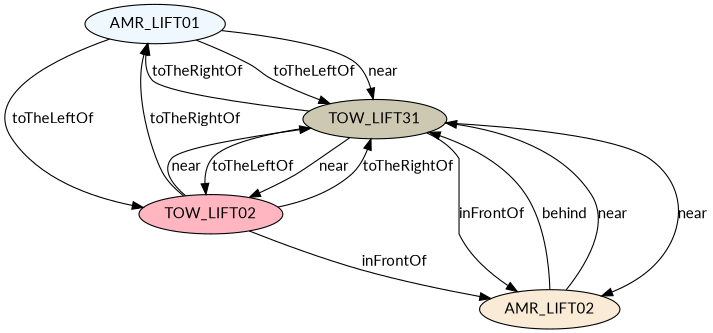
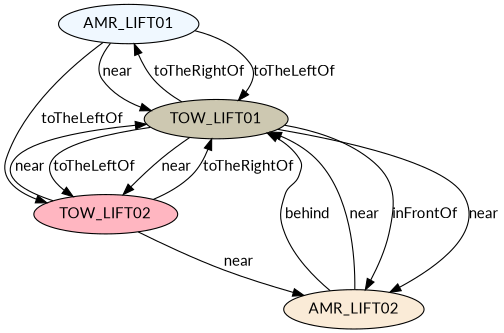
node "TOW_LIFT31": label "TOW_LIFT31" -> "TOW_LIFT01"
edge "TOW_LIFT02" -> "AMR_LIFT01": removed, label "toTheRightOf"
edge "TOW_LIFT02" -> "AMR_LIFT02": label "inFrontOf" -> "near"
